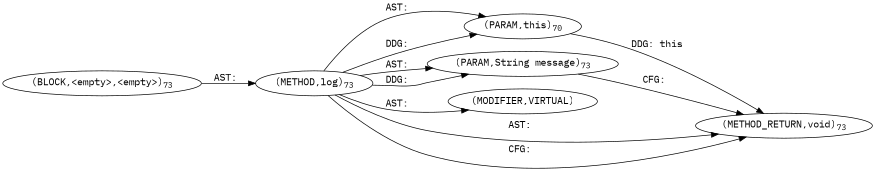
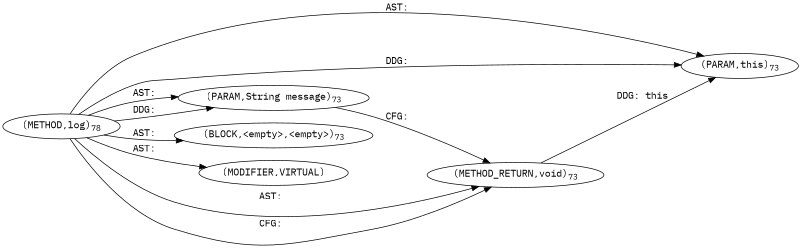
node "(PARAM,this)": text "70" -> "73"
edge "(PARAM,this)" -> "(METHOD_RETURN,void)": reversed
node "(METHOD,log)": text "73" -> "78"
edge "(BLOCK,<empty>,<empty>)" -> "(METHOD,log)": reversed
